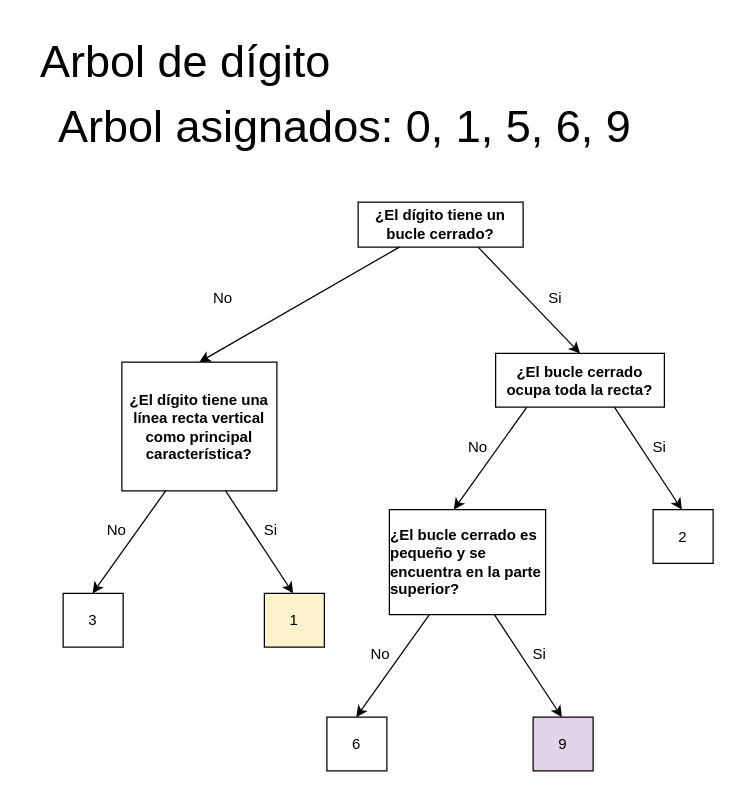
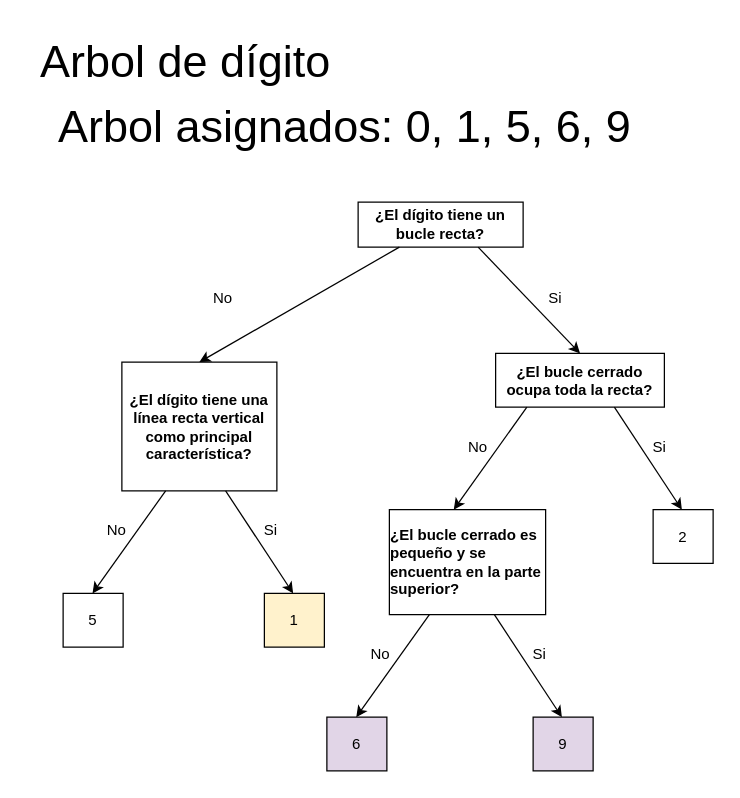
node "¿El dígito tiene un bucle cerrado?": label "¿El dígito tiene un bucle cerrado?" -> "¿El dígito tiene un bucle recta?"
node "3": label "3" -> "5"
node "6": fillcolor #ffffff -> #e1d5e7
